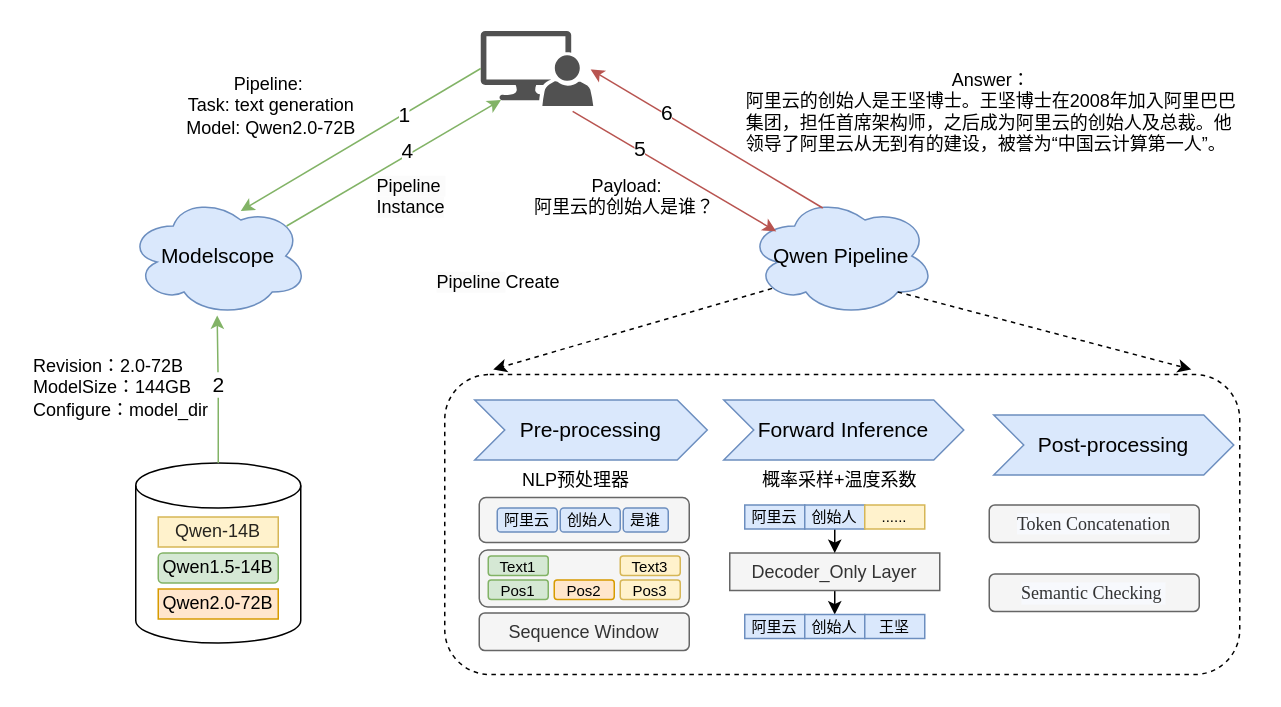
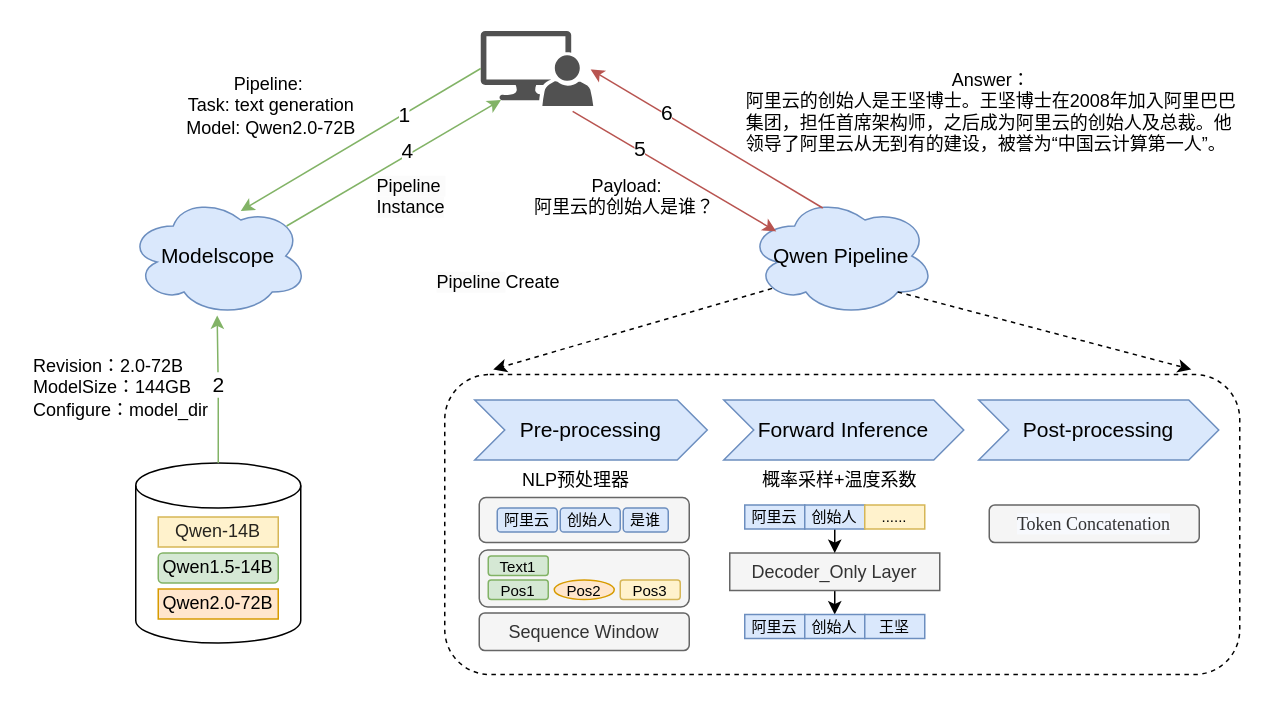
node "Post-processing": moved (1114, 445) -> (1099, 430)
node "Text3": removed
node "Pos2": shape rounded rectangle -> ellipse
node "Semantic Checking": removed
